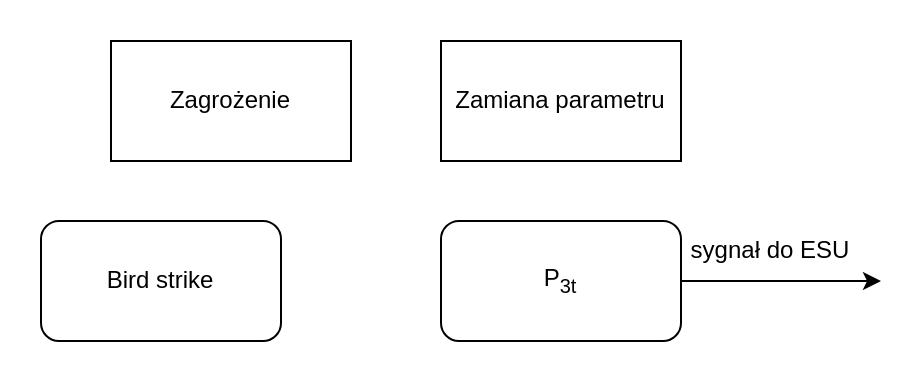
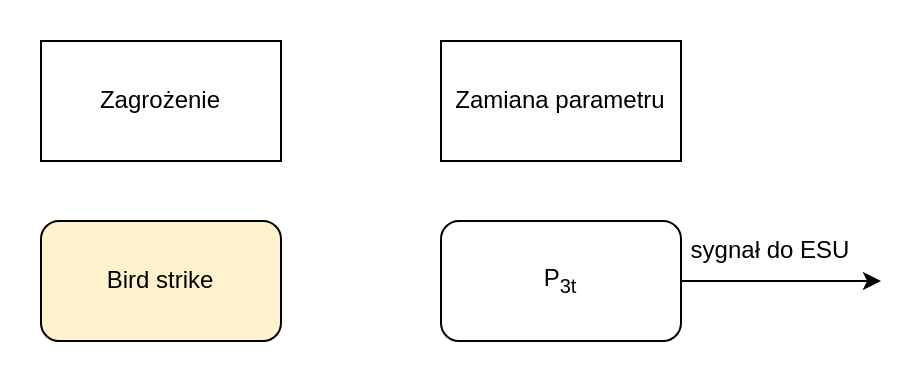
node "Zagrożenie": moved (231, 101) -> (161, 101)
node "Bird strike": fillcolor #ffffff -> #fff2cc
